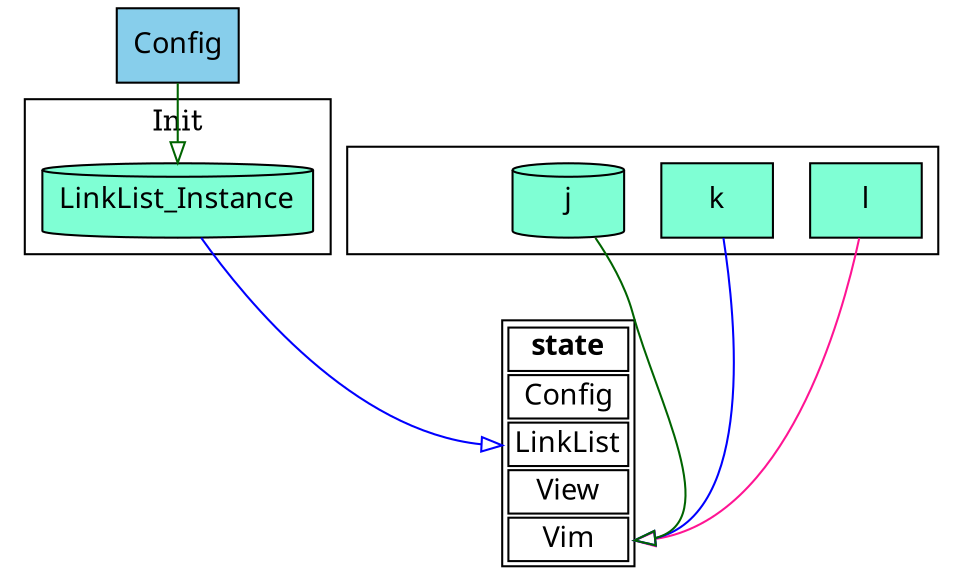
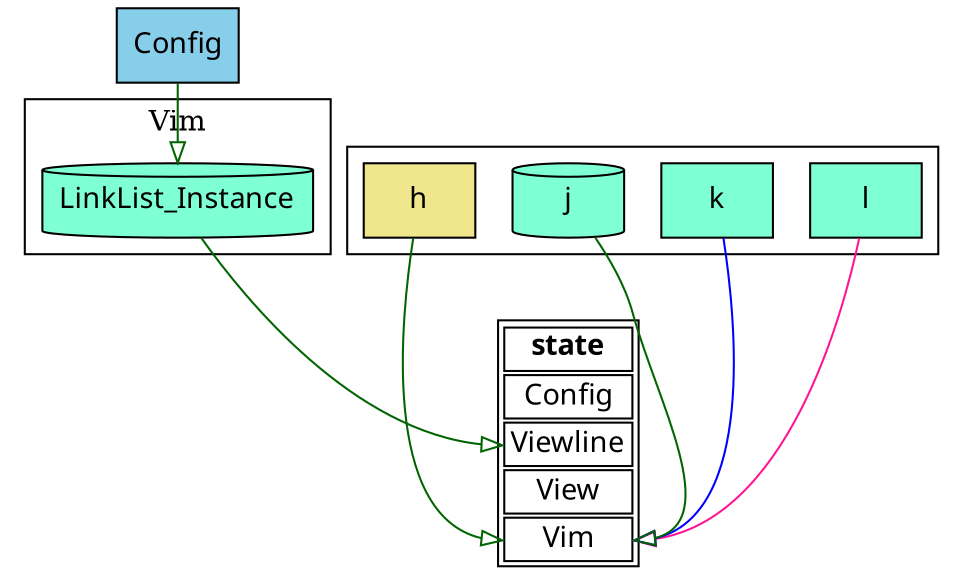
cluster "Init": label "Init" -> "Vim"
node "h": added
edge "LinkList_Instance" -> "state": color blue -> darkgreen
node "state": text "LinkList" -> "Viewline"
